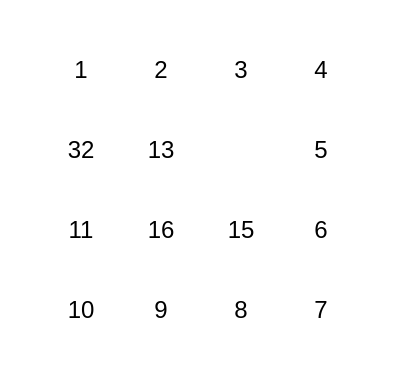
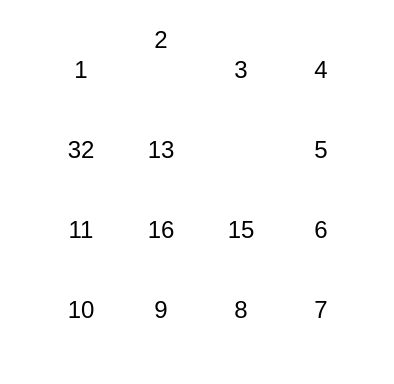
node "2": moved (161, 71) -> (161, 41)
